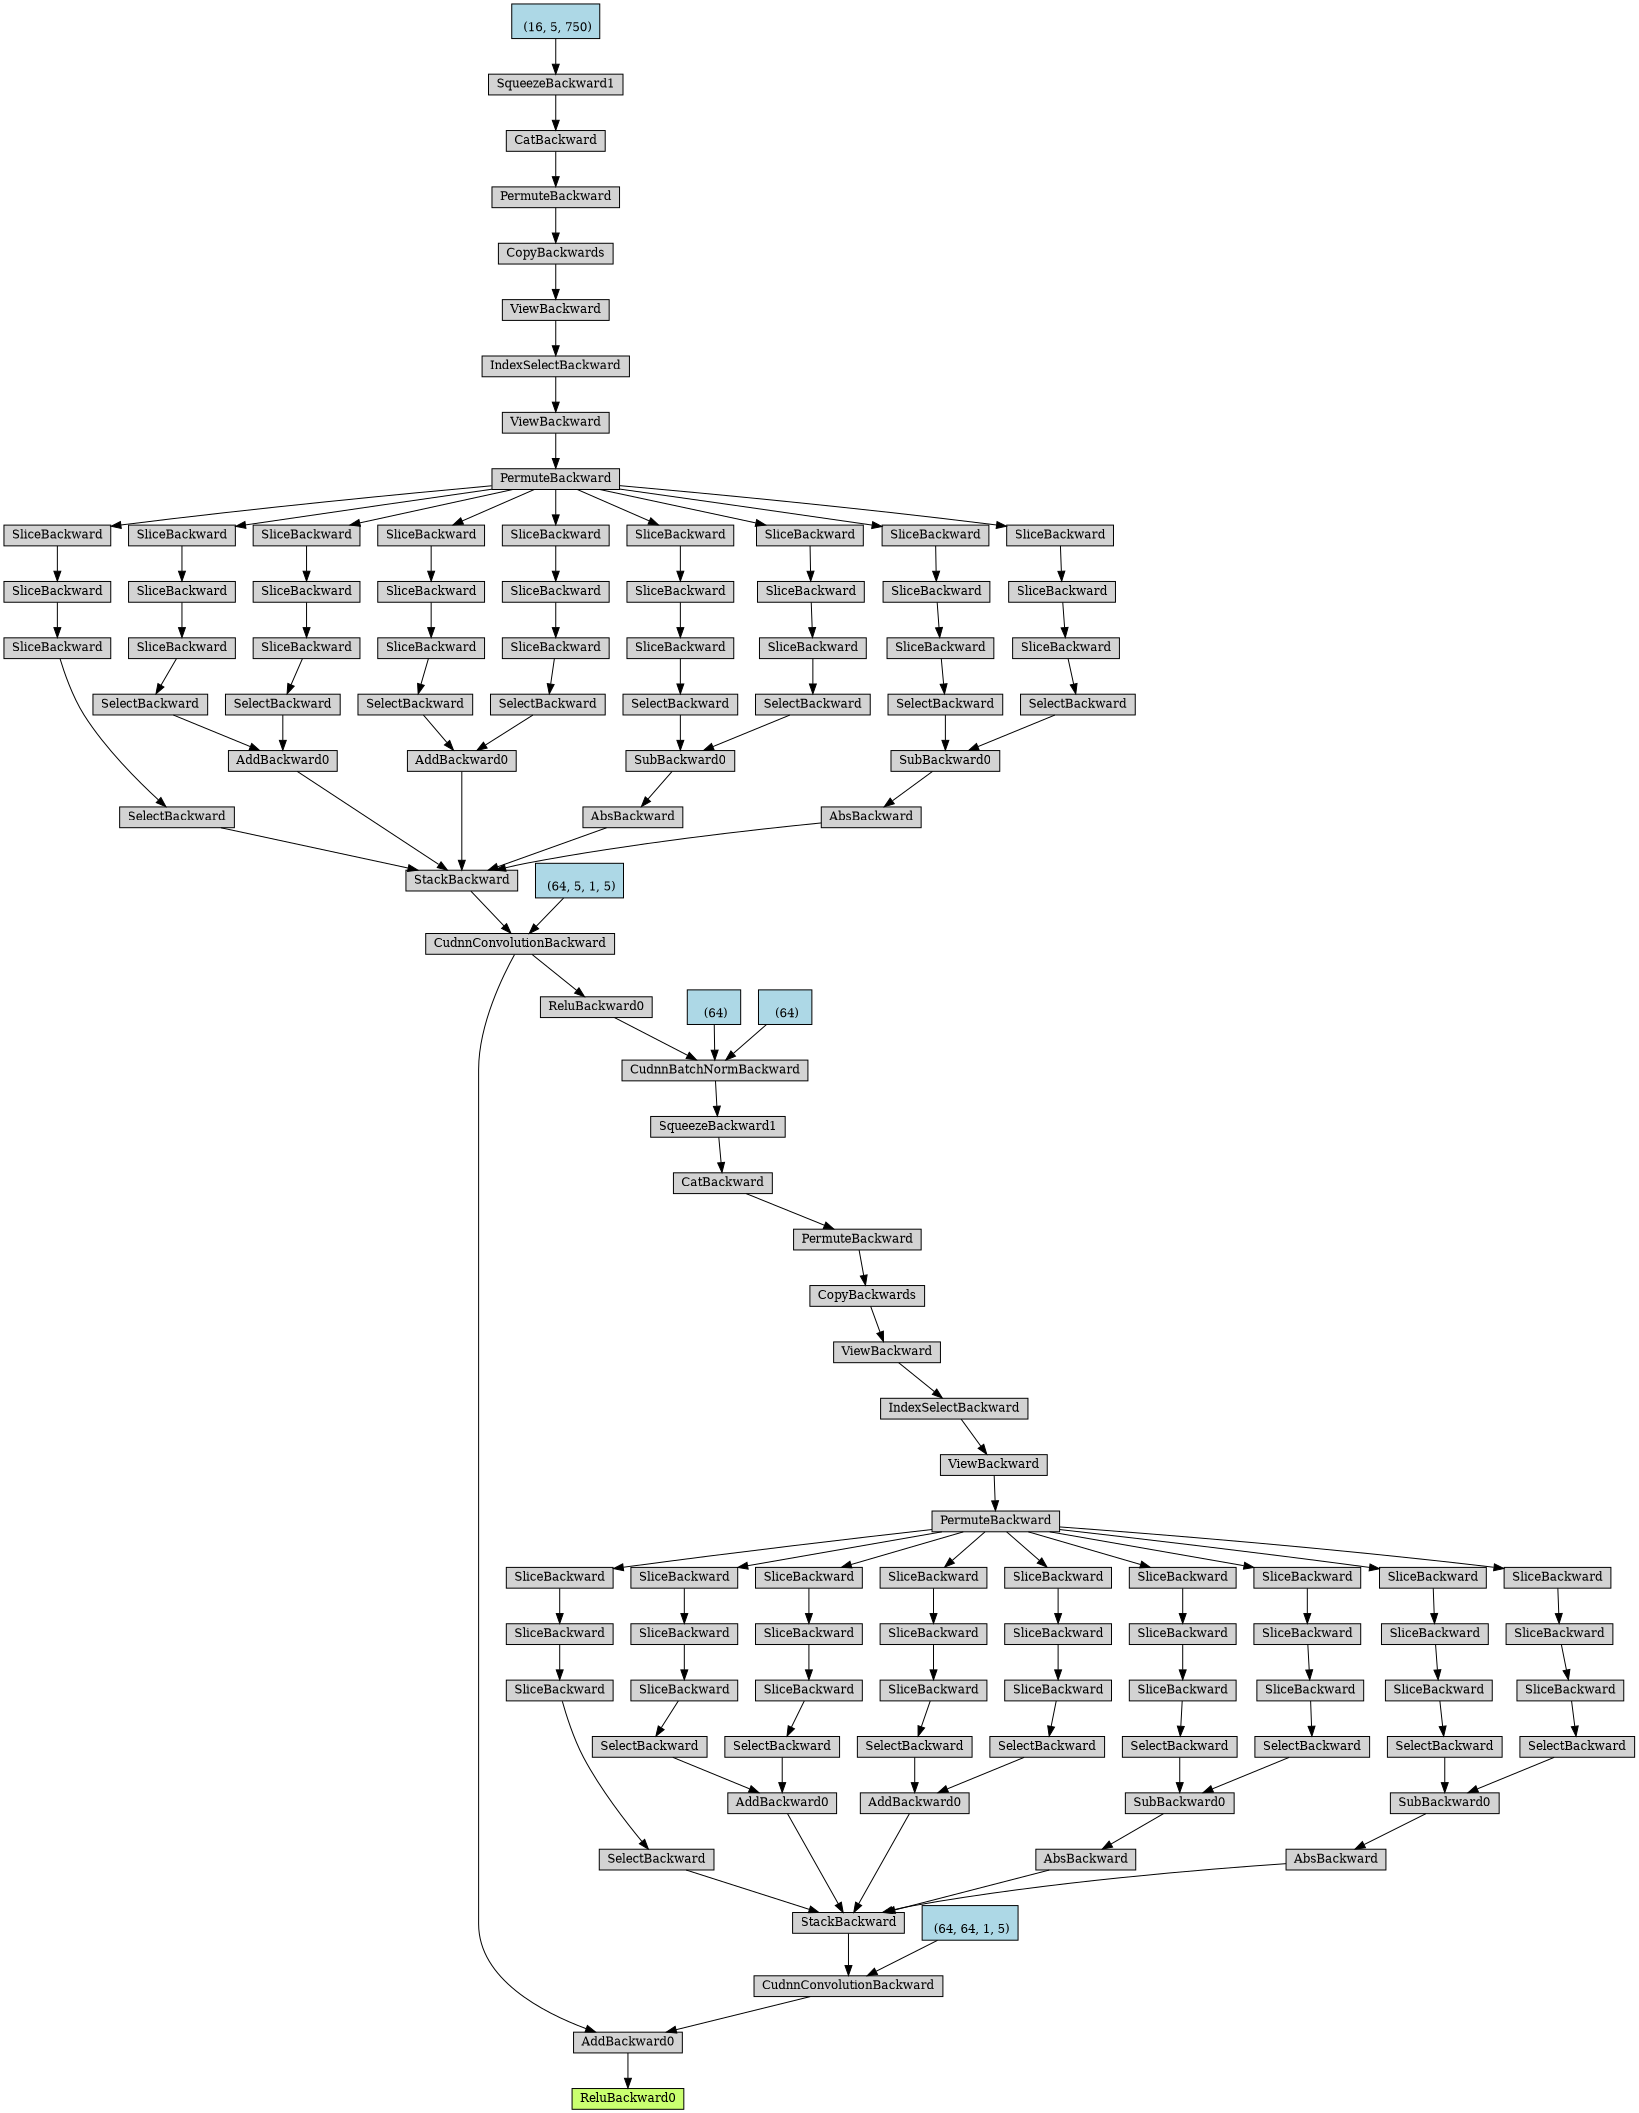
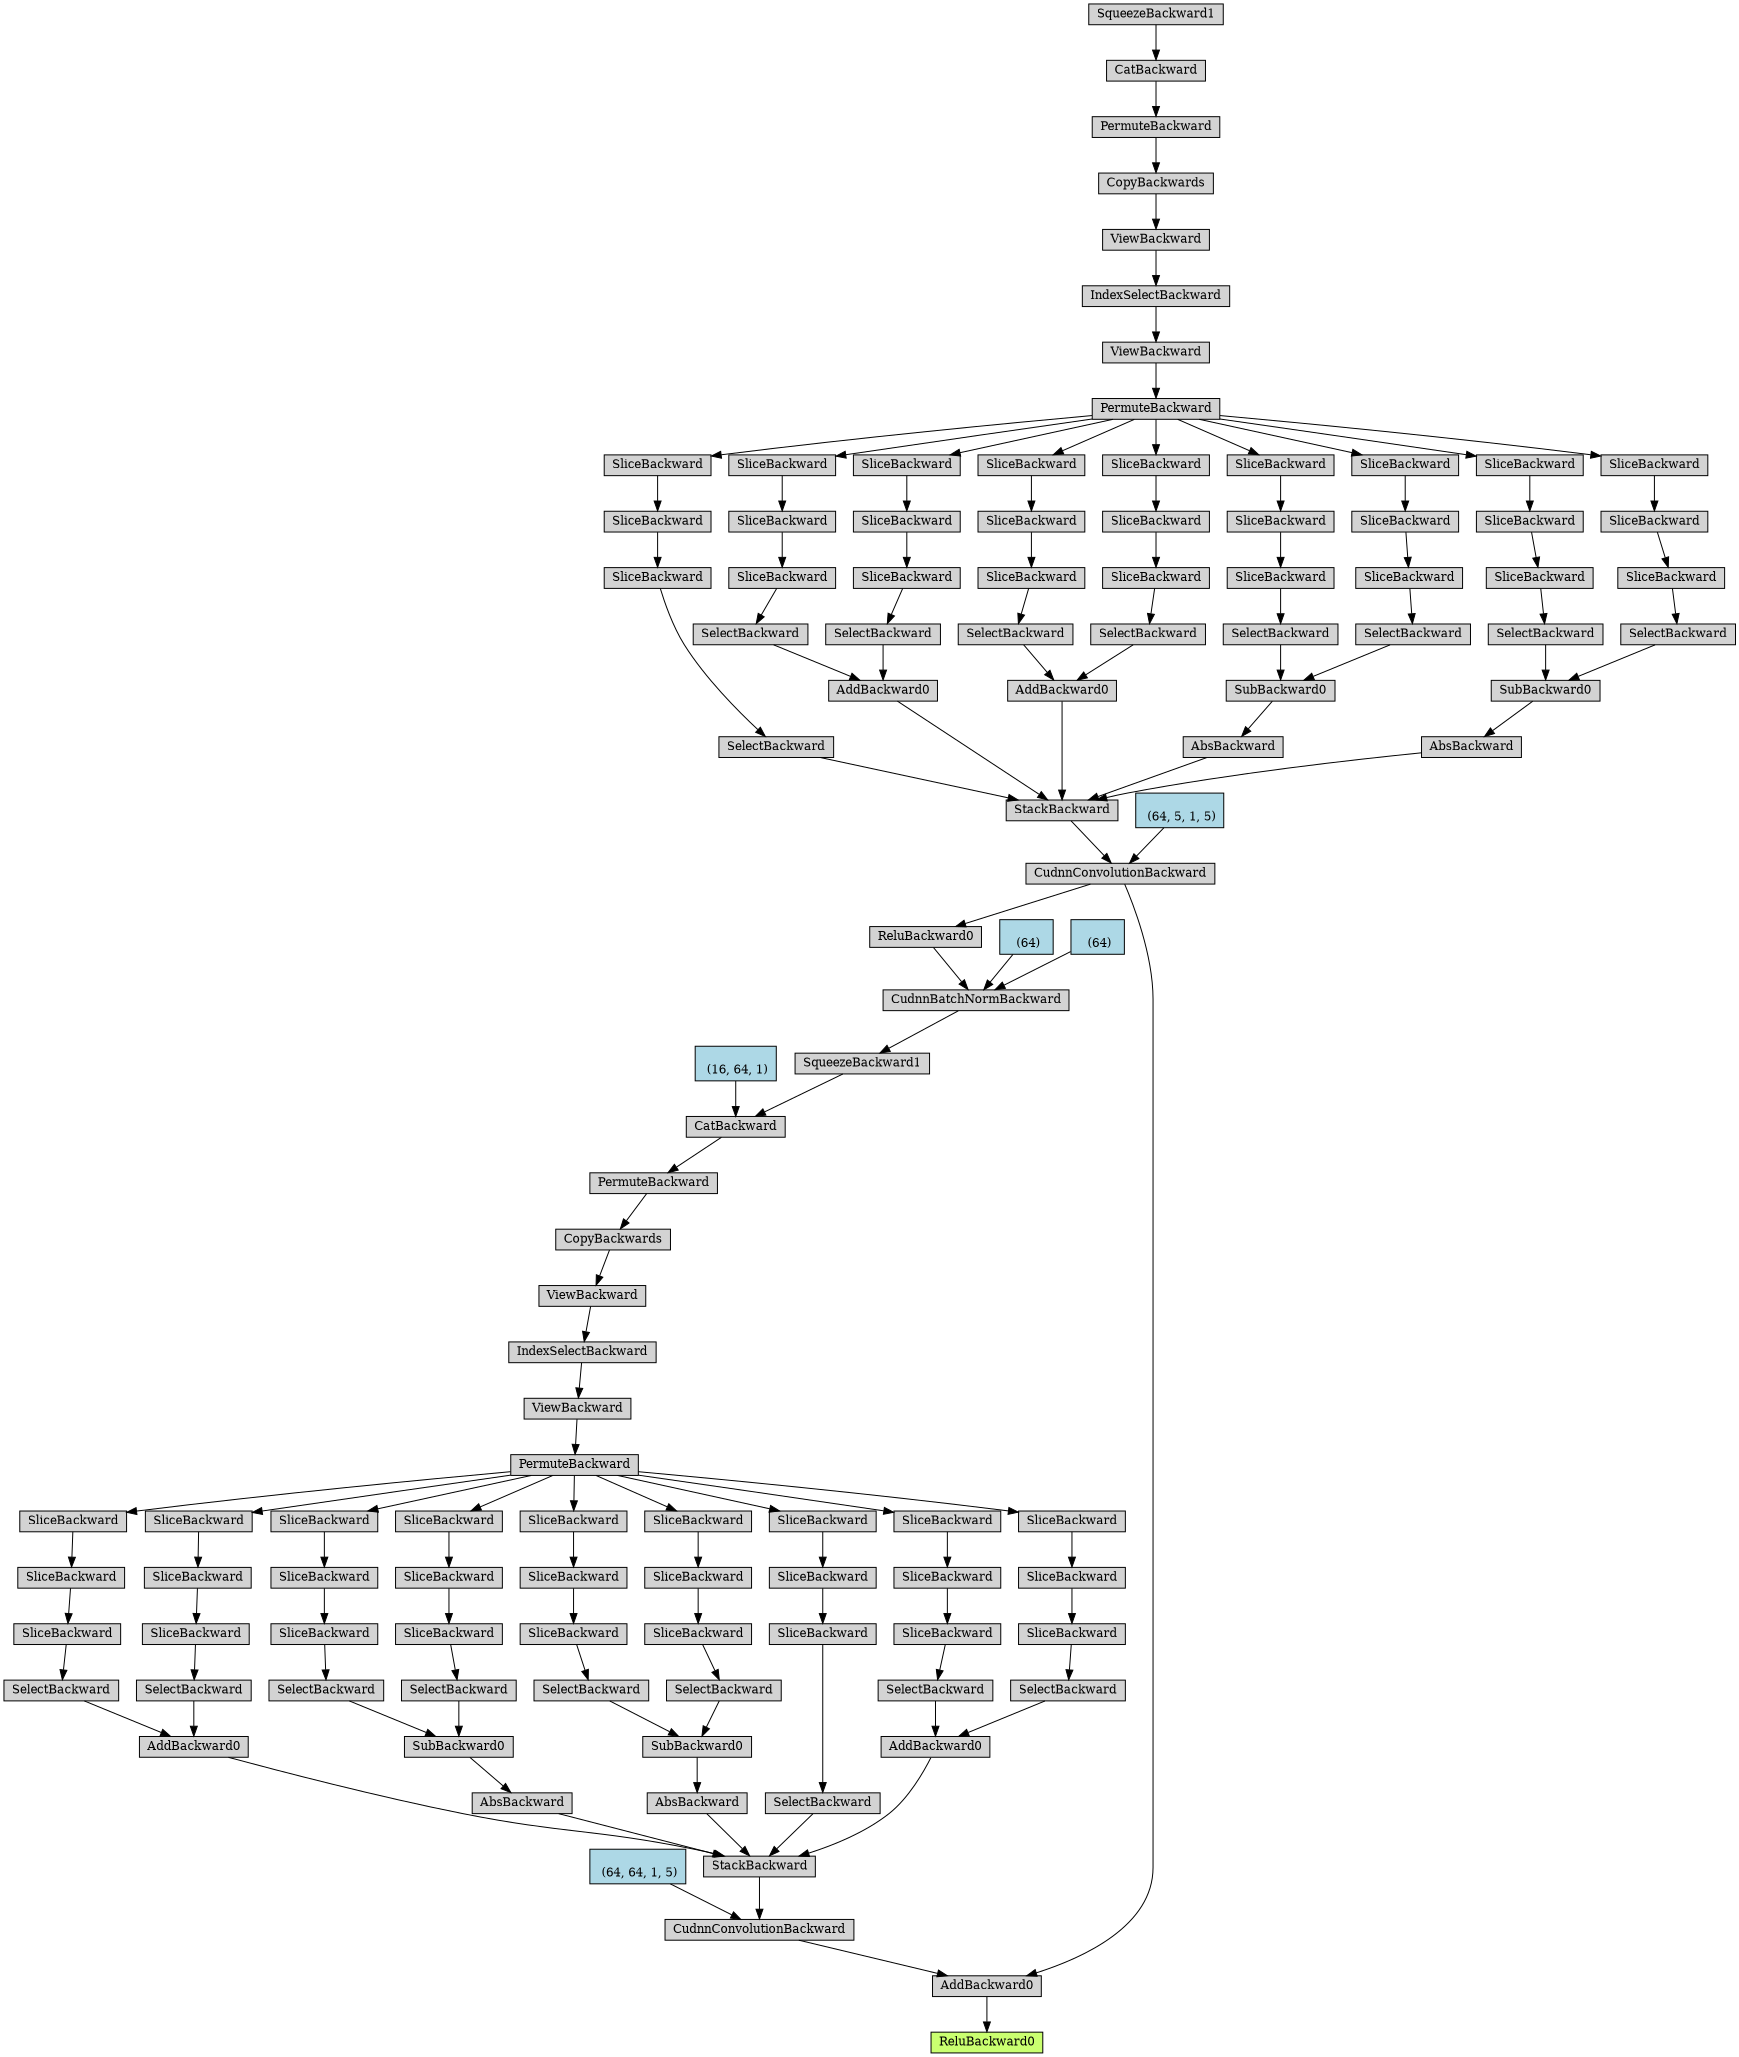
node "(16, 5, 750)": removed
node "(16, 64, 1)": added
